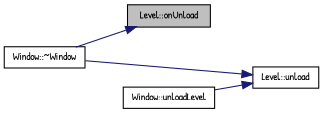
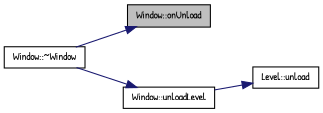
node "Level::onUnload": label "Level::onUnload" -> "Window::onUnload"
edge "Window::~Window" -> "Level::unload": now "Window::~Window" -> "Window::unloadLevel"
